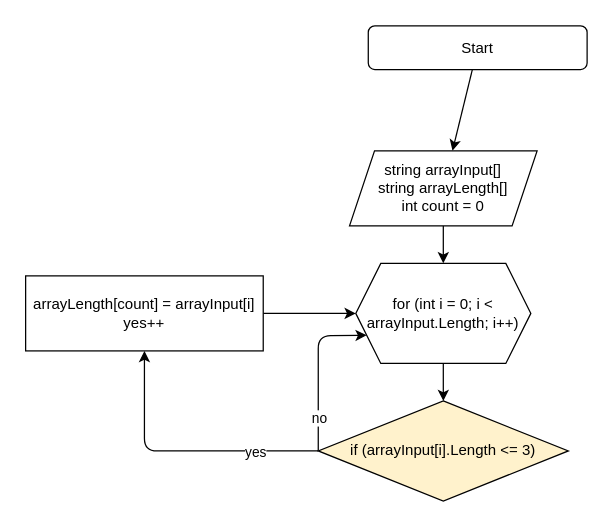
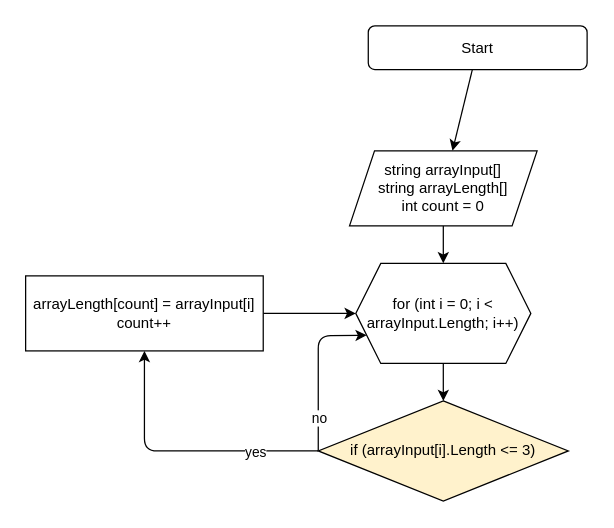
node "arrayLength[count] = arrayInput[i] yes++": label "arrayLength[count] = arrayInput[i] yes++" -> "arrayLength[count] = arrayInput[i] count++"
